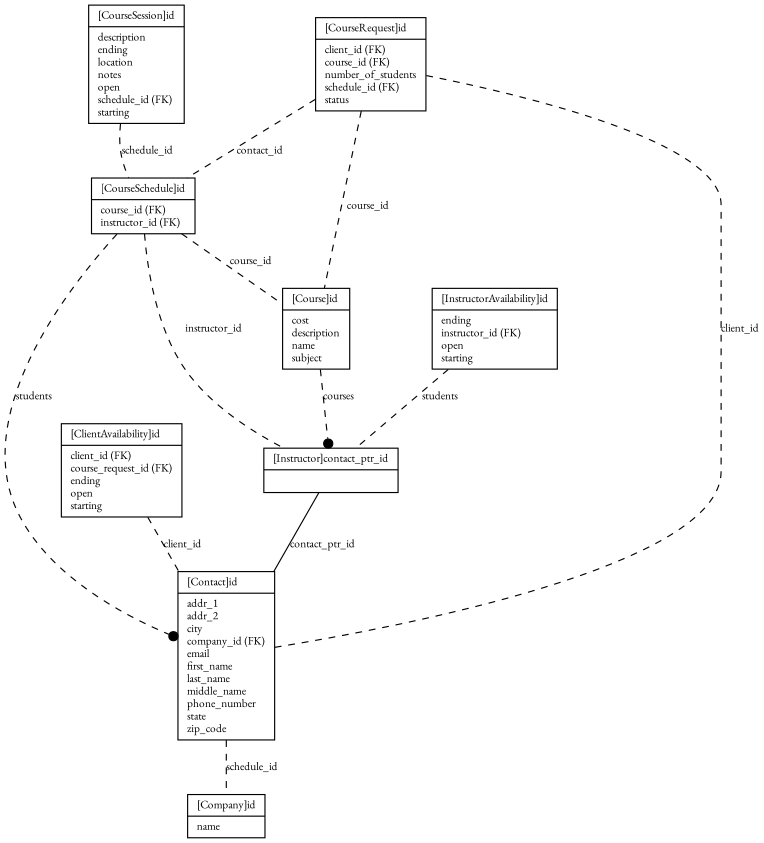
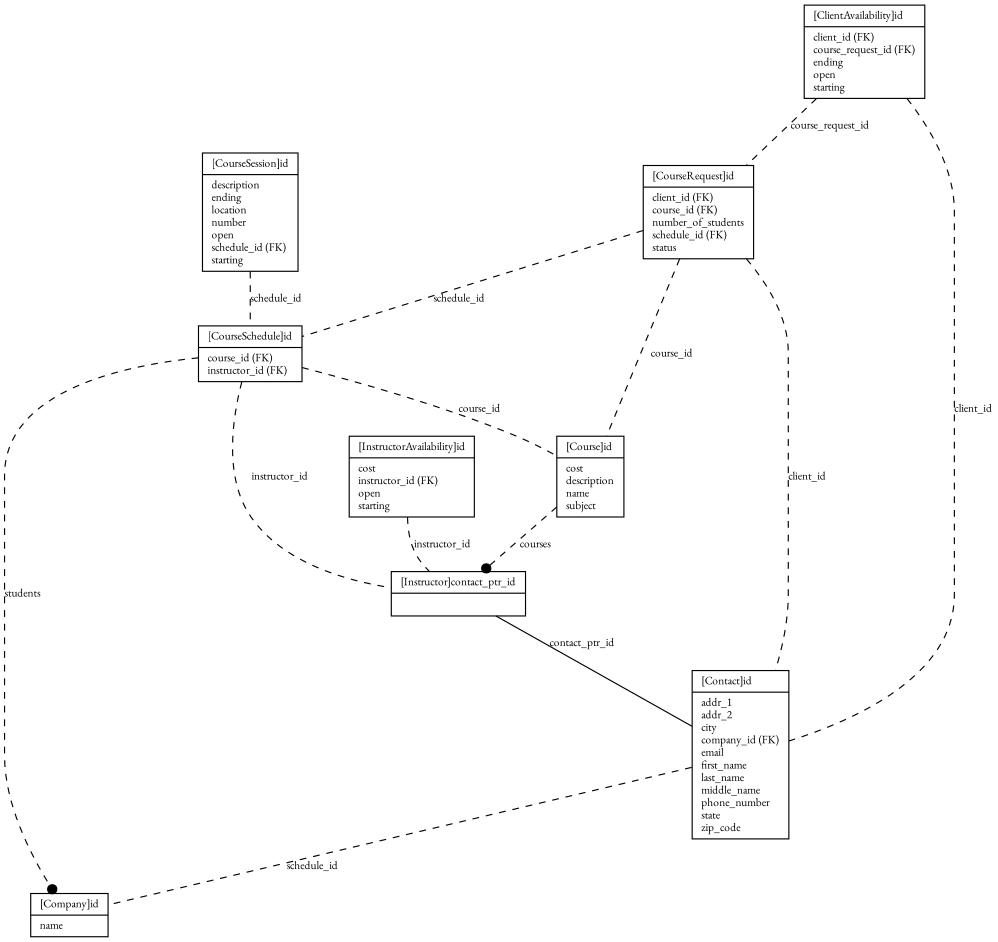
node "[CourseSession]id": text "notes" -> "number"
edge "[ClientAvailability]id" -- "[CourseRequest]id": added, label "course_request_id"
edge "[CourseRequest]id" -- "[CourseSchedule]id": label "contact_id" -> "schedule_id"
node "[InstructorAvailability]id": text "ending" -> "cost"
edge "[InstructorAvailability]id" -- "[Instructor]contact_ptr_id": label "students" -> "instructor_id"
edge "[CourseSchedule]id" -> "[Contact]id": now "[CourseSchedule]id" -> "[Company]id"
